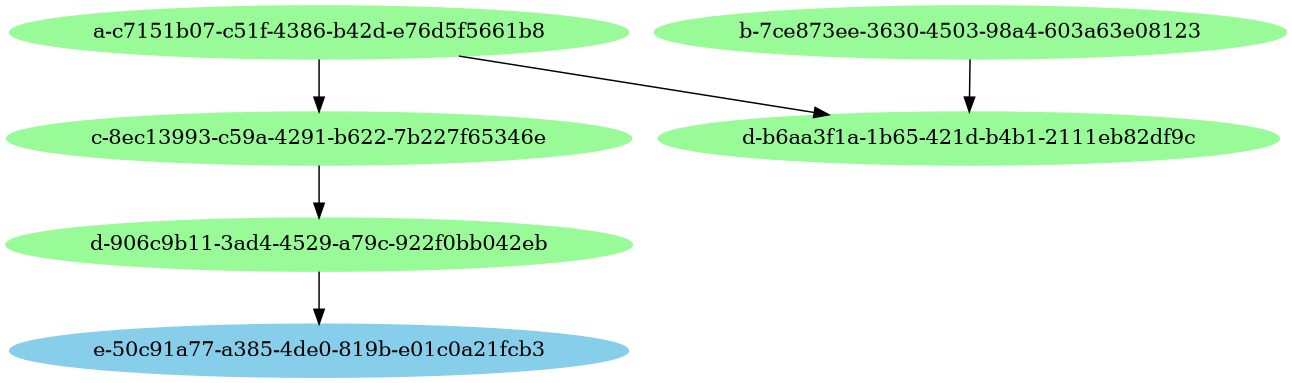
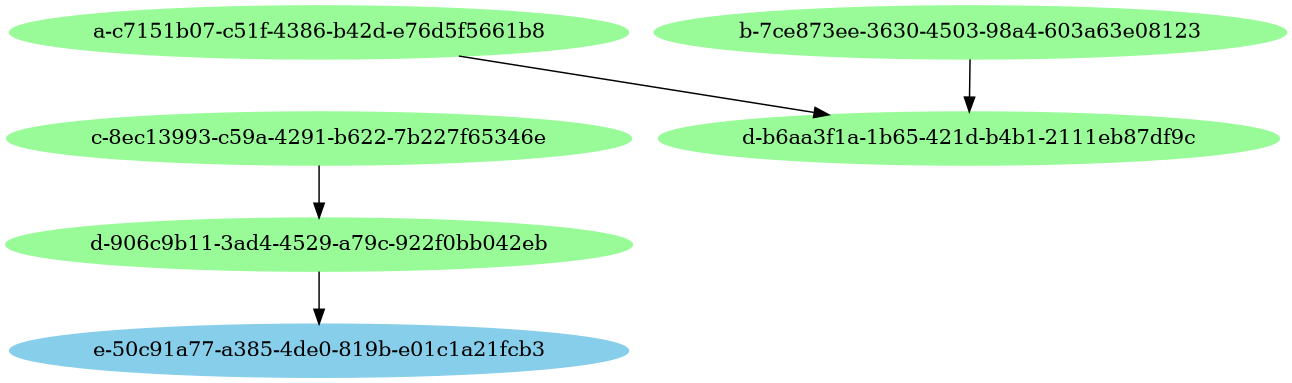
edge "a-c7151b07-c51f-4386-b42d-e76d5f5661b8" -> "c-8ec13993-c59a-4291-b622-7b227f65346e": removed
node "d-b6aa3f1a-1b65-421d-b4b1-2111eb82df9c": label "d-b6aa3f1a-1b65-421d-b4b1-2111eb82df9c" -> "d-b6aa3f1a-1b65-421d-b4b1-2111eb87df9c"
node "e-50c91a77-a385-4de0-819b-e01c0a21fcb3": label "e-50c91a77-a385-4de0-819b-e01c0a21fcb3" -> "e-50c91a77-a385-4de0-819b-e01c1a21fcb3"
